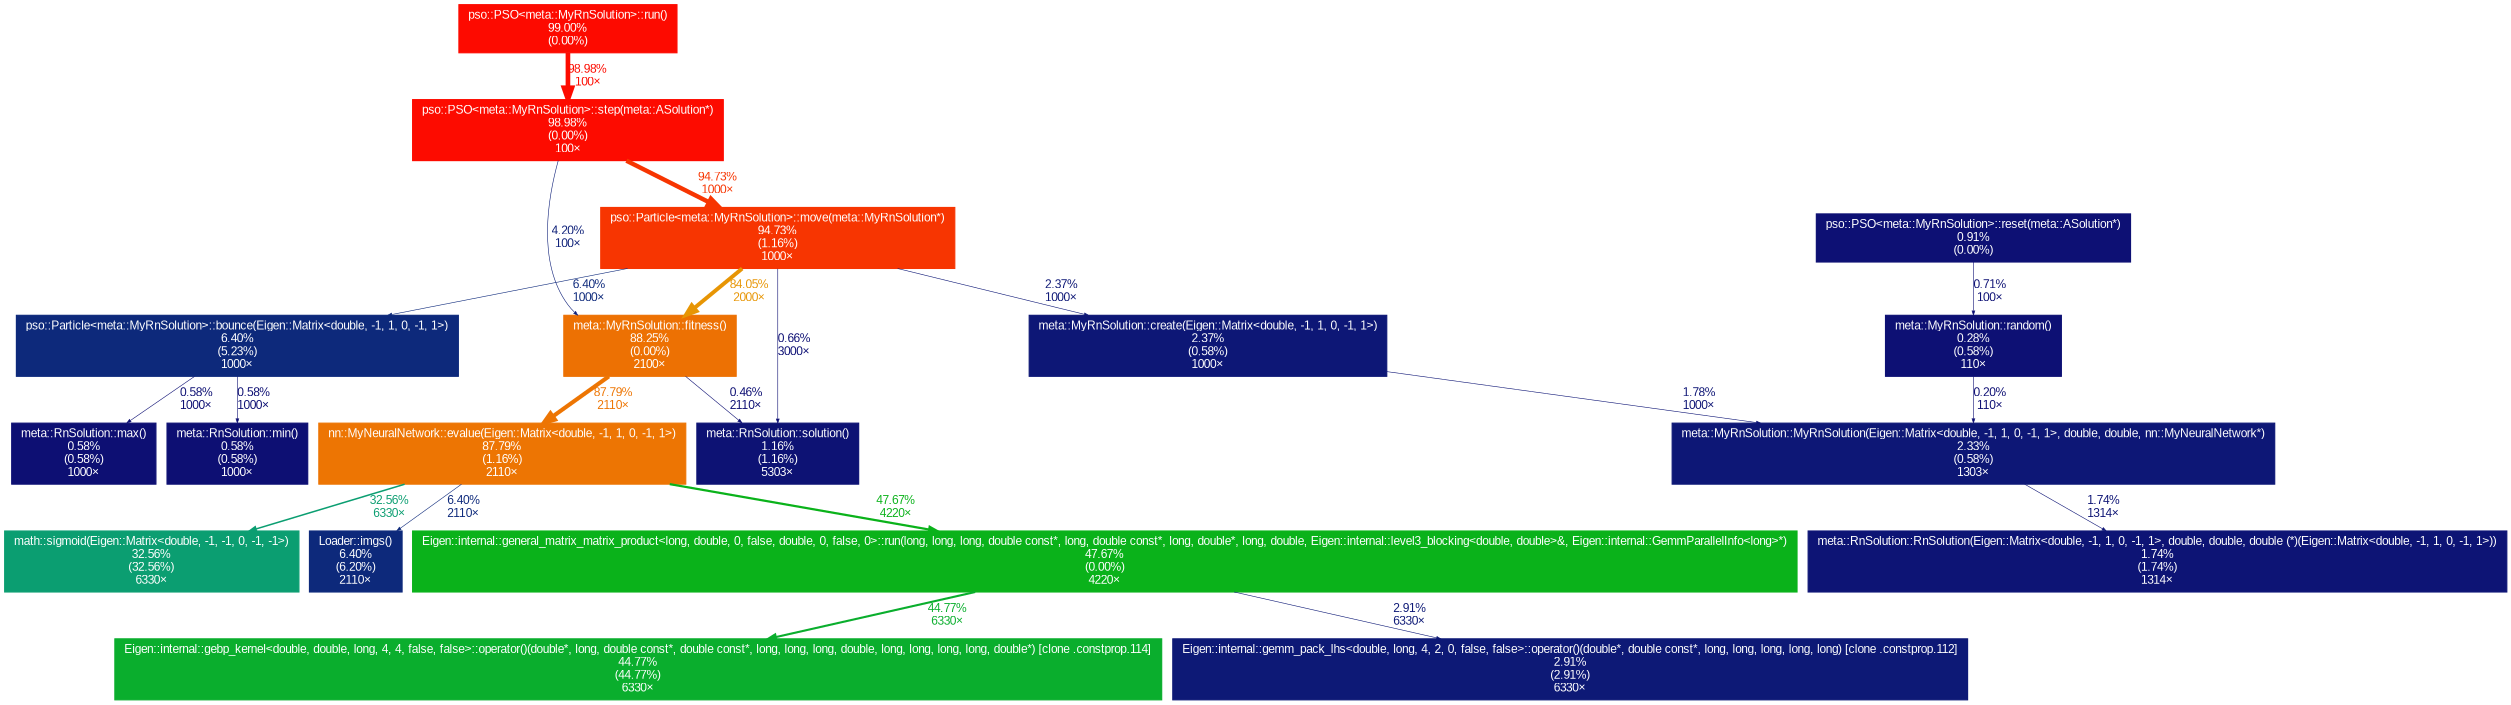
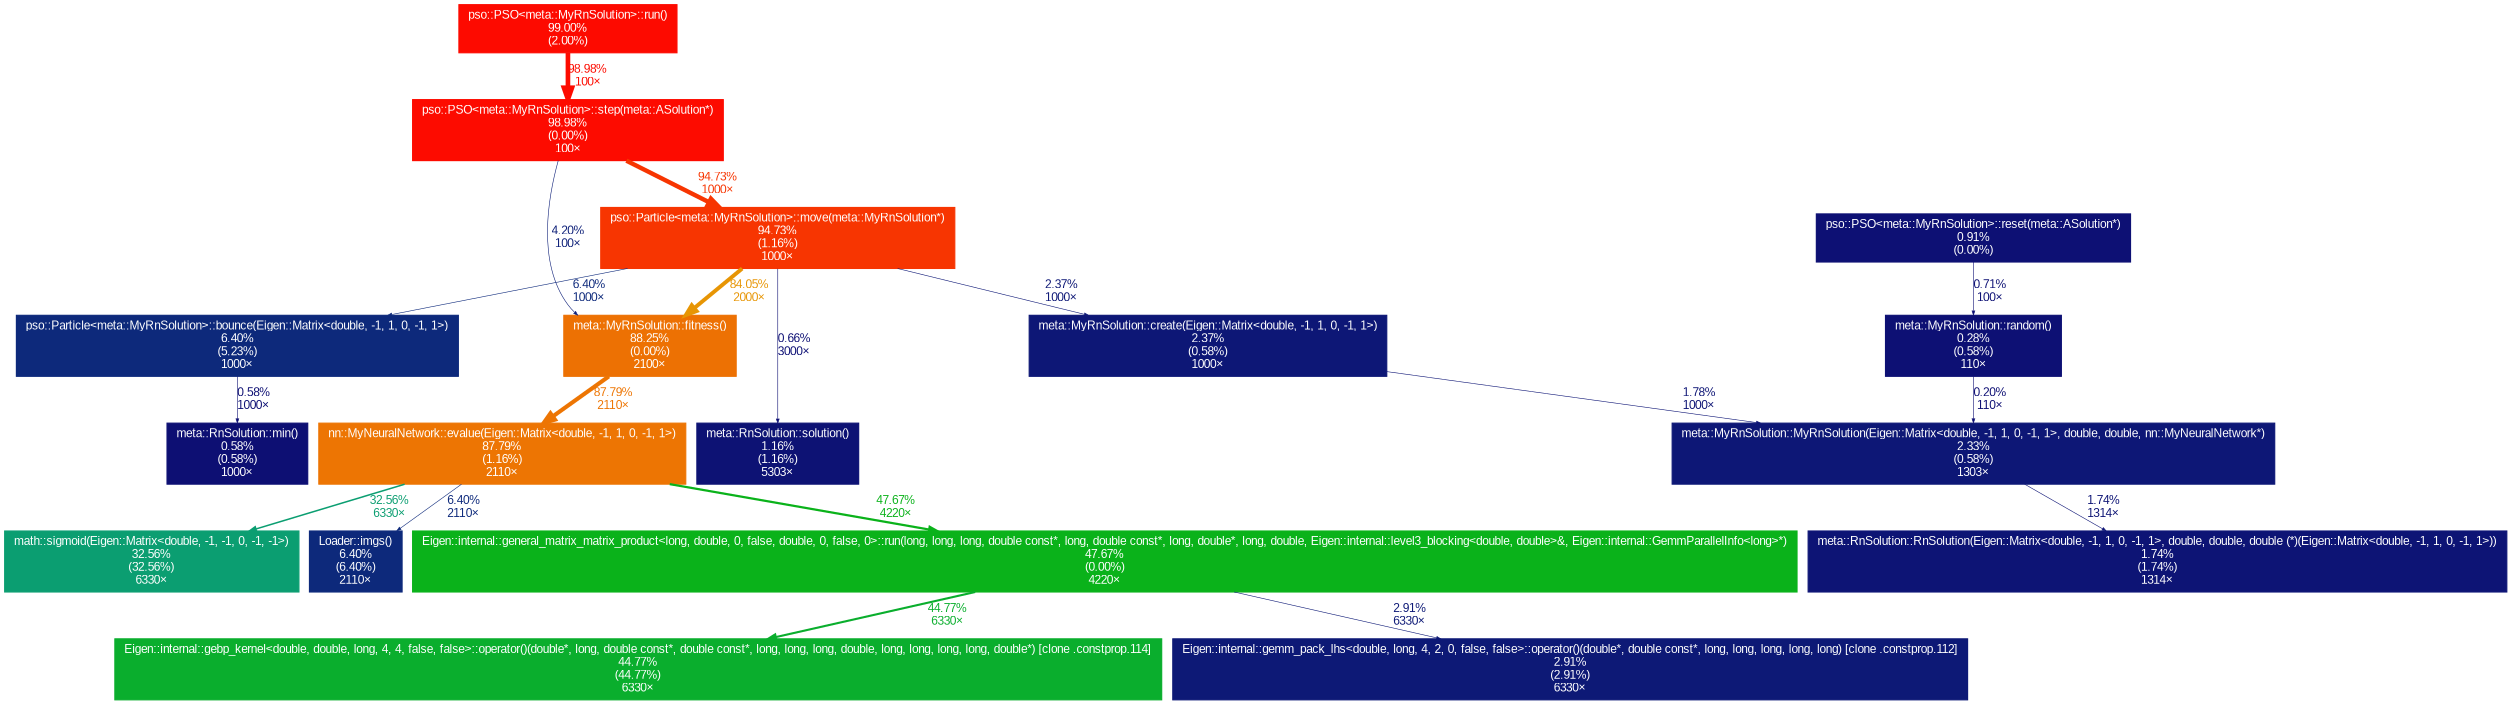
node "pso::PSO<meta::MyRnSolution>::run() 99.00% (0.00%)": label "pso::PSO<meta::MyRnSolution>::run() 99.00% (0.00%)" -> "pso::PSO<meta::MyRnSolution>::run() 99.00% (2.00%)"
edge "meta::MyRnSolution::fitness() 88.25% (0.00%) 2100×" -> "meta::RnSolution::solution() 1.16% (1.16%) 5303×": removed, label "0.46% 2110×"
node "meta::RnSolution::max() 0.58% (0.58%) 1000×": removed
node "Loader::imgs() 6.40% (6.20%) 2110×": label "Loader::imgs() 6.40% (6.20%) 2110×" -> "Loader::imgs() 6.40% (6.40%) 2110×"
